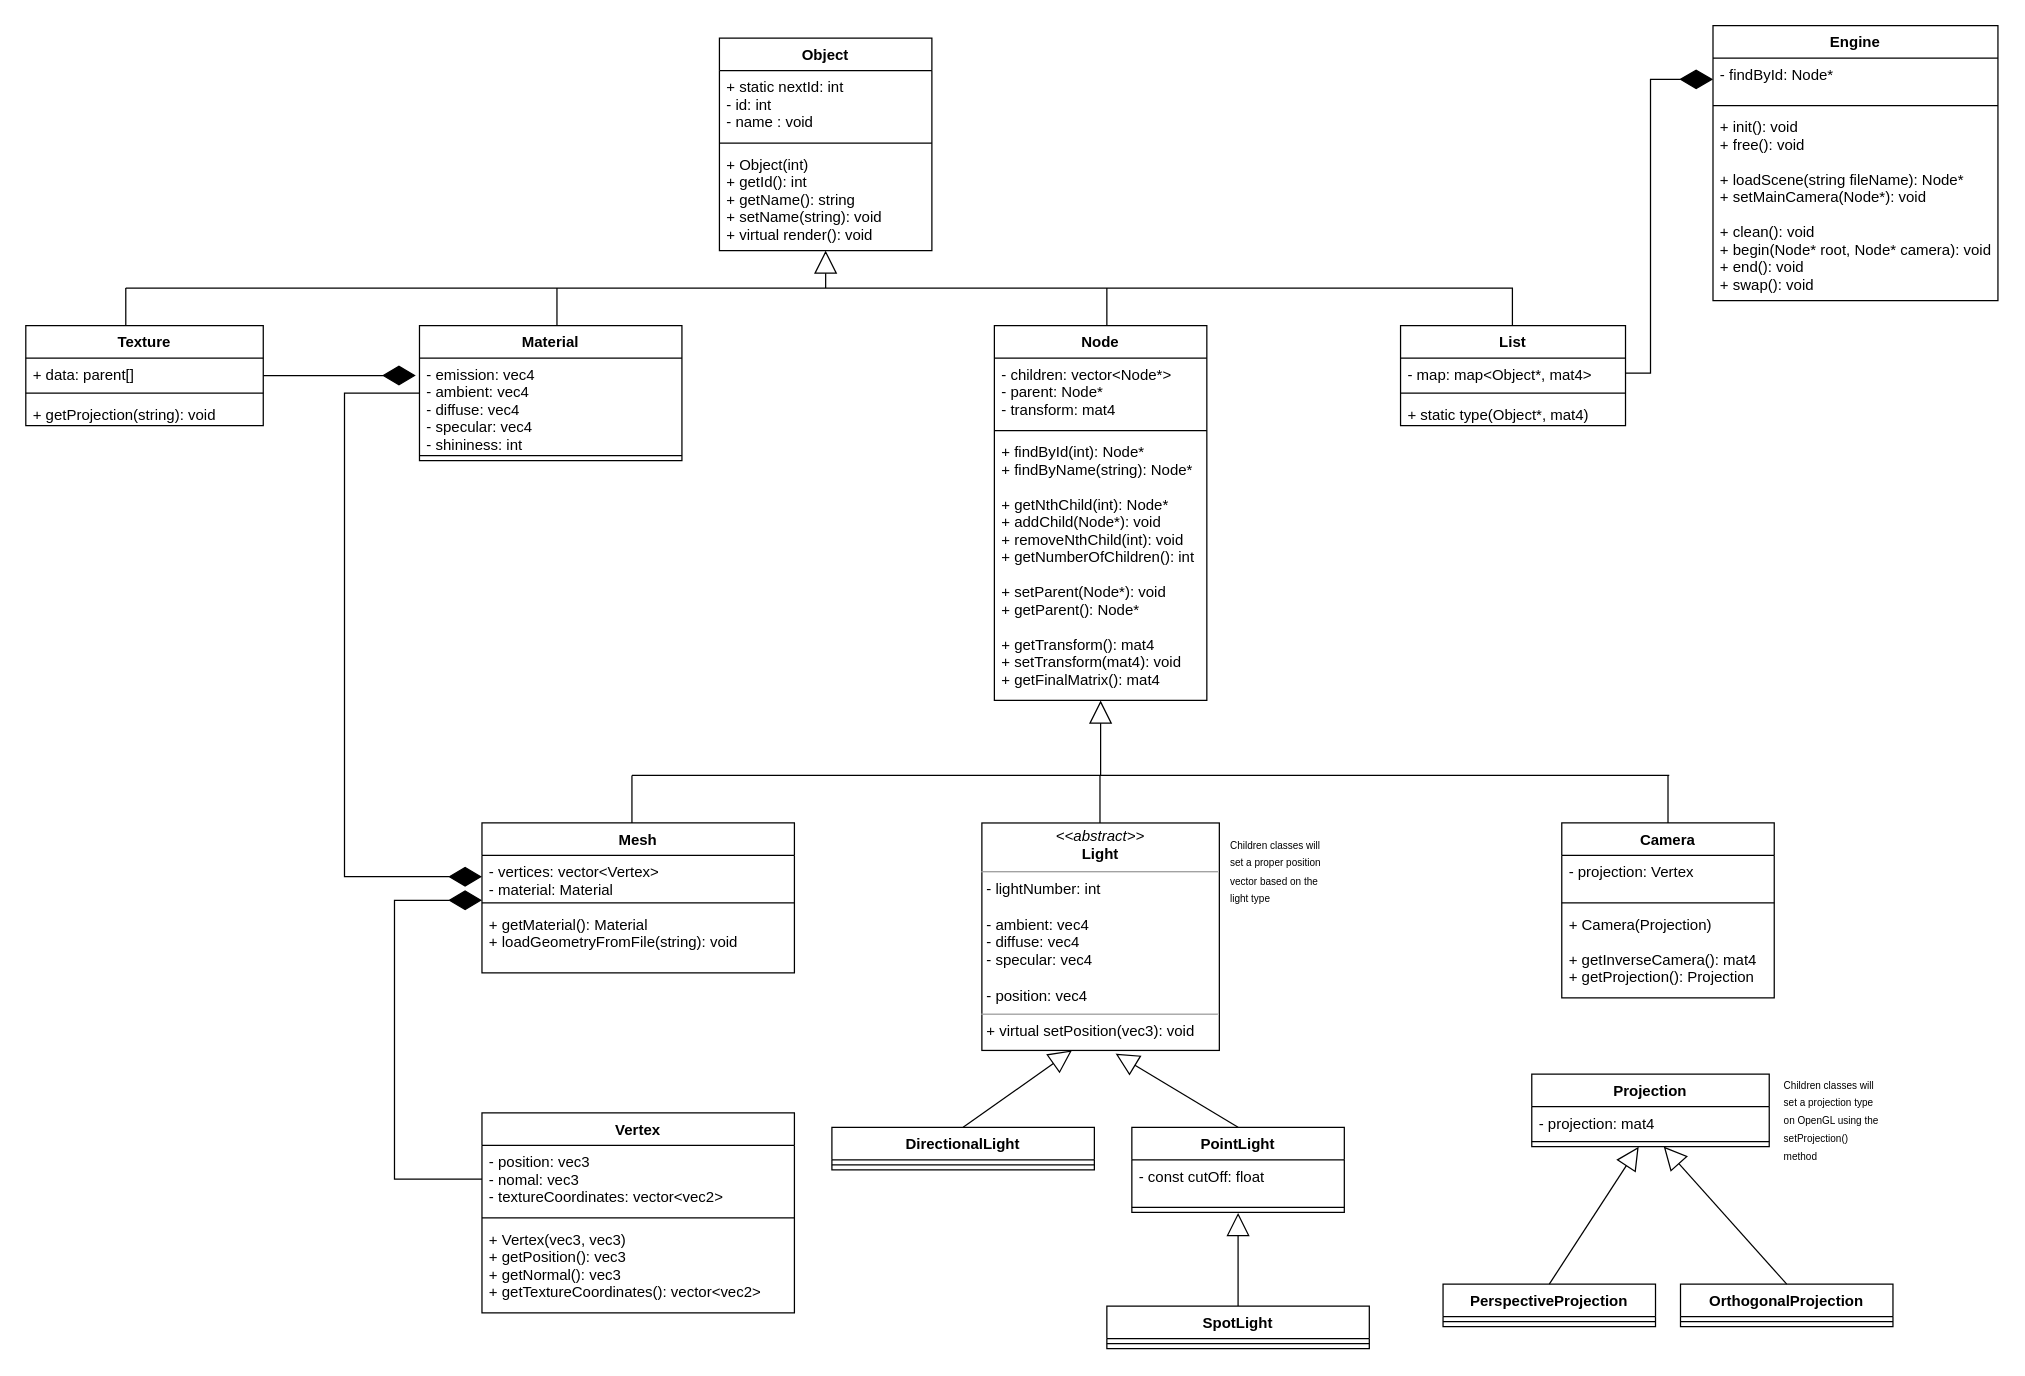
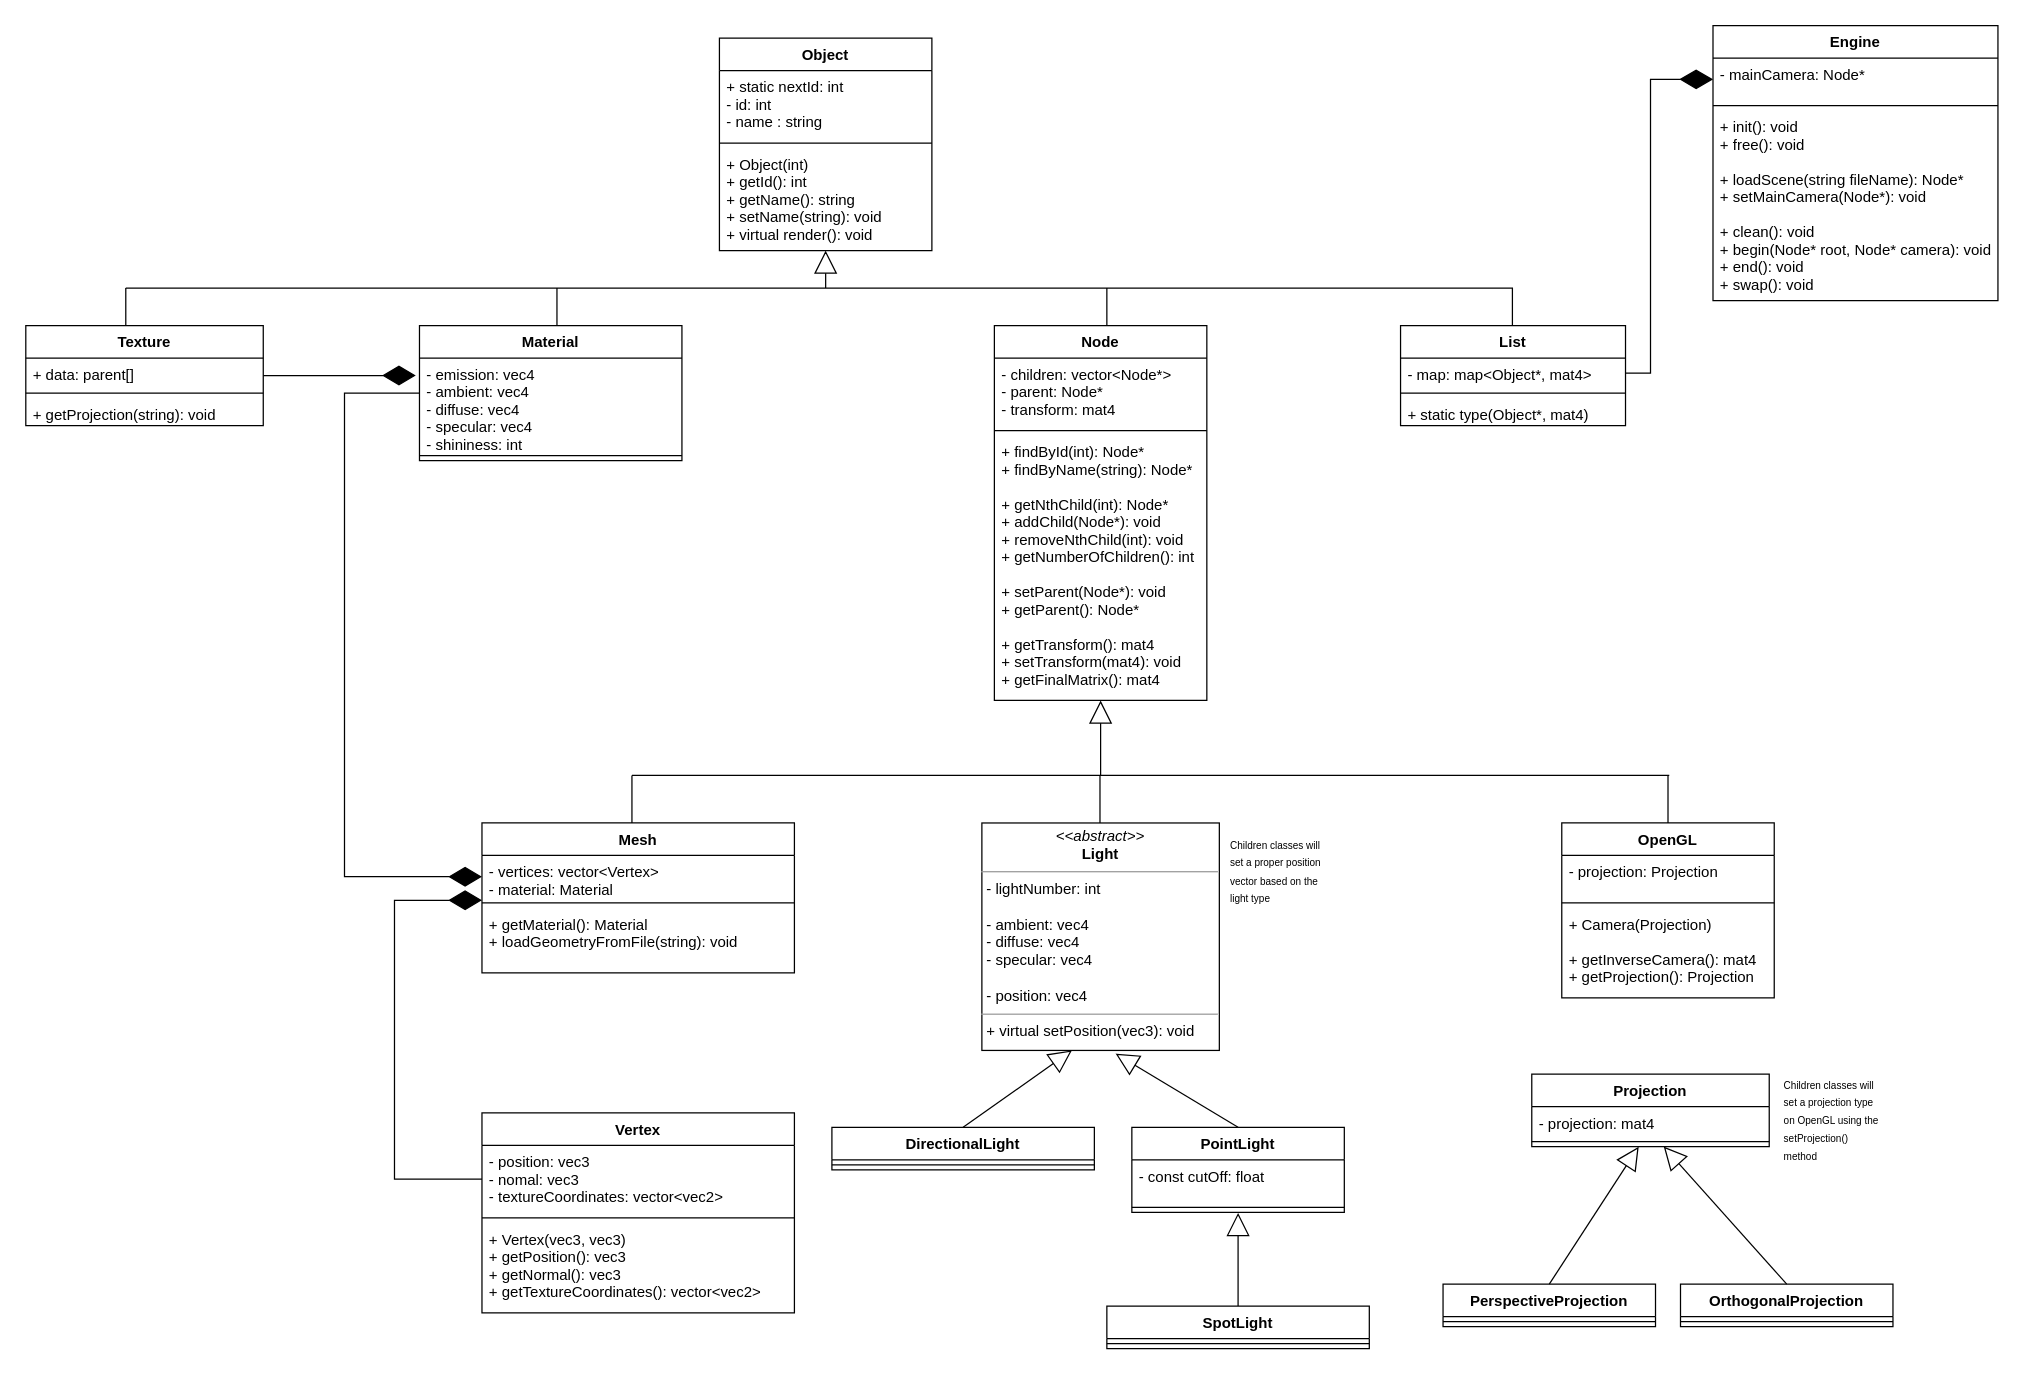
node "- findById: Node*": label "- findById: Node*" -> "- mainCamera: Node*"
node "+ static nextId: int - id: int - name : void": label "+ static nextId: int - id: int - name : void" -> "+ static nextId: int - id: int - name : string"
node "Camera": label "Camera" -> "OpenGL"
node "- projection: Vertex": label "- projection: Vertex" -> "- projection: Projection"
